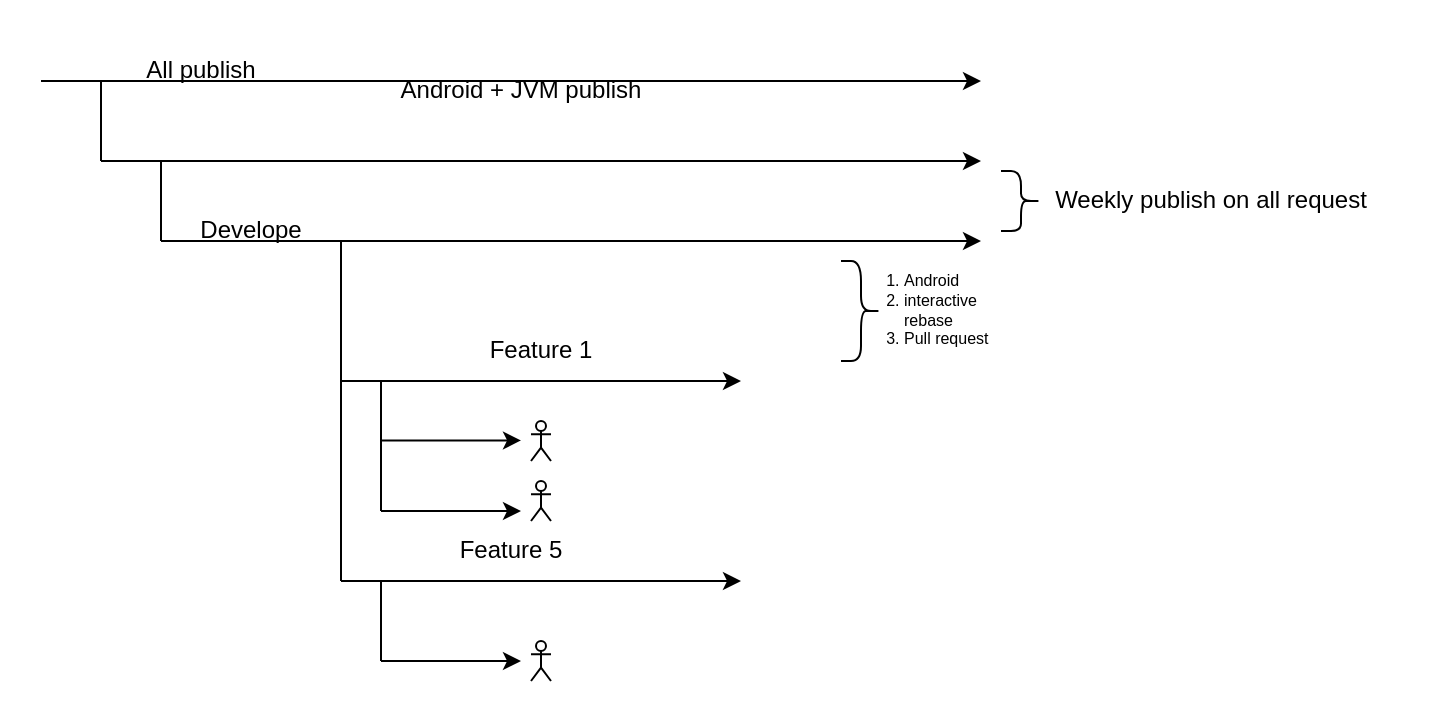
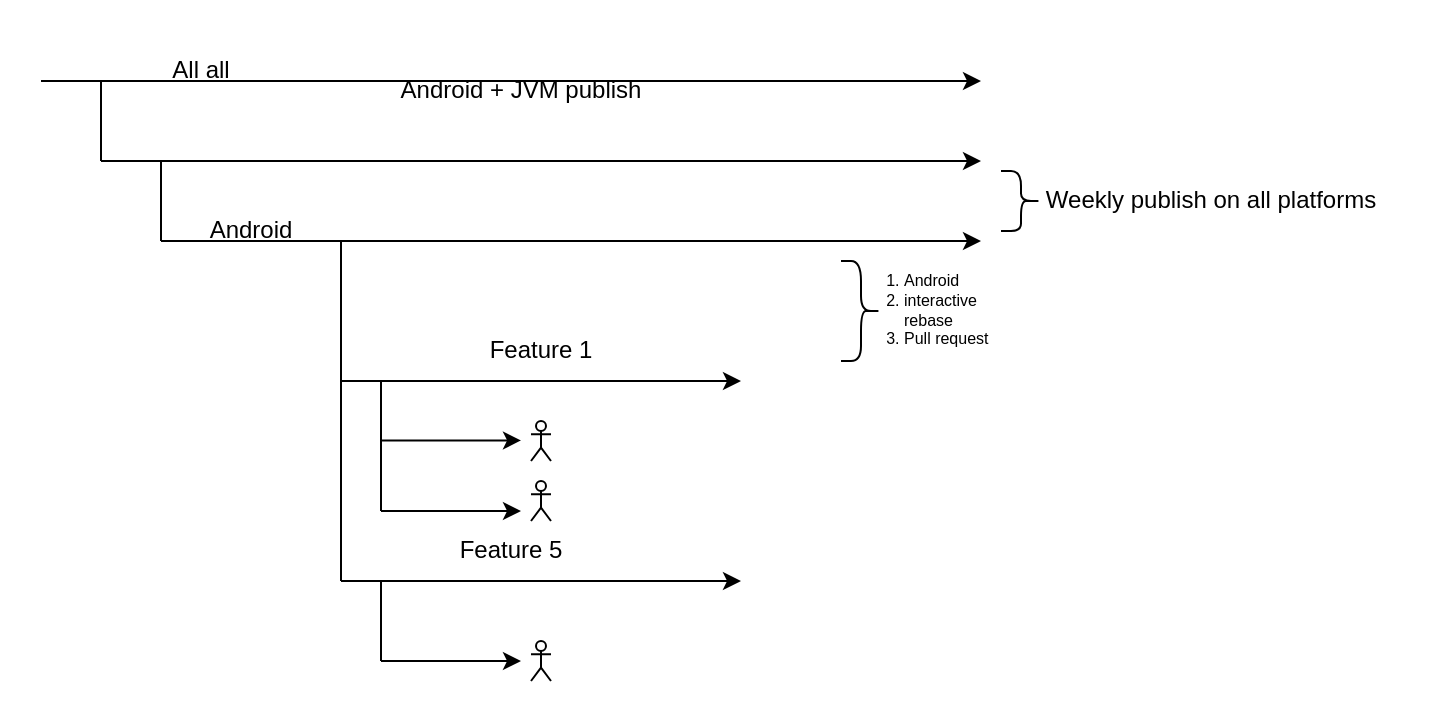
node "All publish": label "All publish" -> "All all"
node "Weekly publish on all request": label "Weekly publish on all request" -> "Weekly publish on all platforms"
node "Develope": label "Develope" -> "Android"
